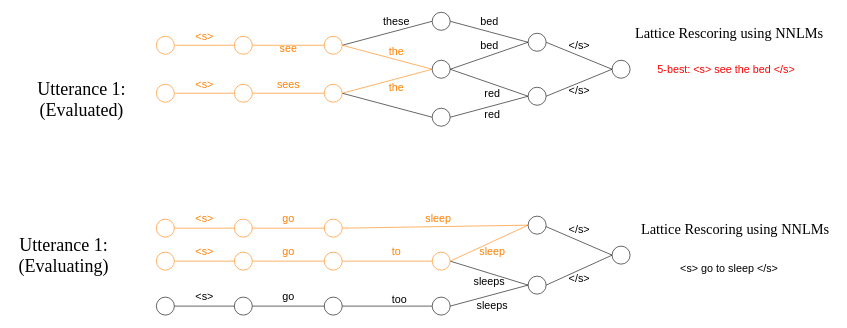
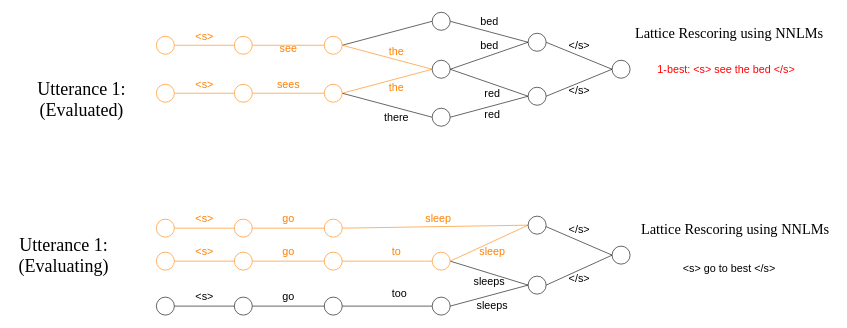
node "these": removed
node "5-best: <s> see the bed </s>": label "5-best: <s> see the bed </s>" -> "1-best: <s> see the bed </s>"
node "there": added
node "<s> go to sleep </s>": label "<s> go to sleep </s>" -> "<s> go to best </s>"
node "too": moved (399, 300) -> (399, 294)
